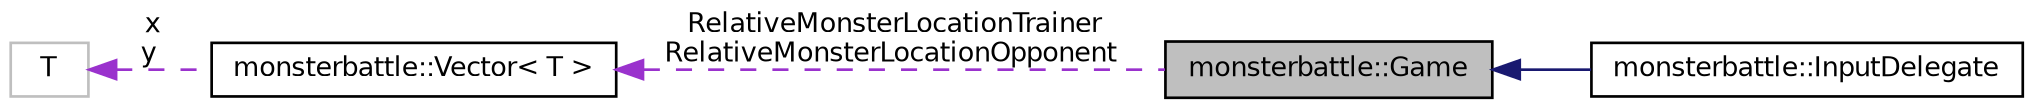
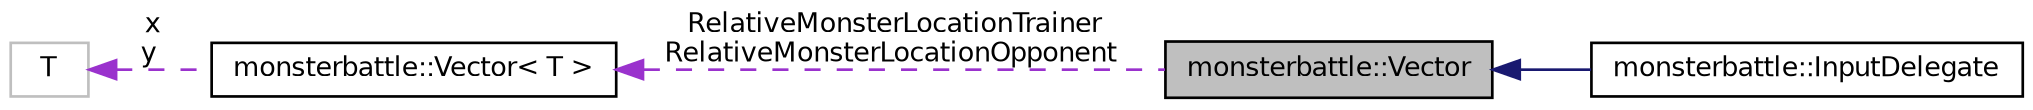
node "monsterbattle::Game": label "monsterbattle::Game" -> "monsterbattle::Vector"
